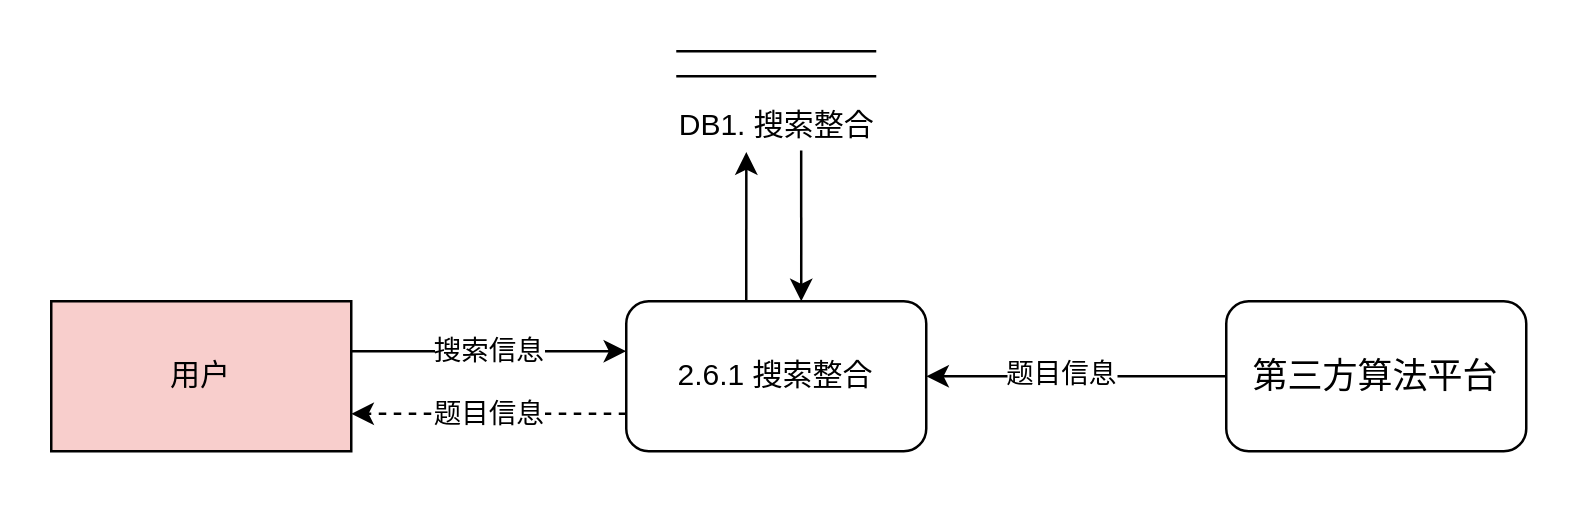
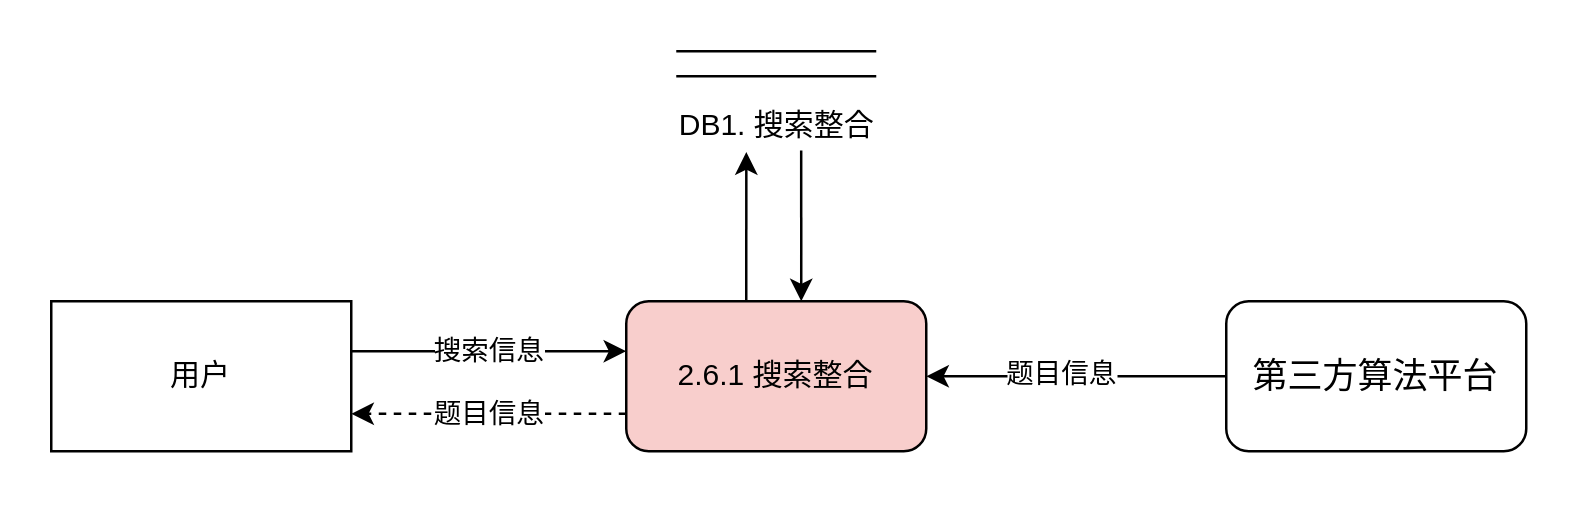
node "用户": fillcolor #f8cecc -> #ffffff
node "2.6.1 搜索整合": fillcolor #ffffff -> #f8cecc
